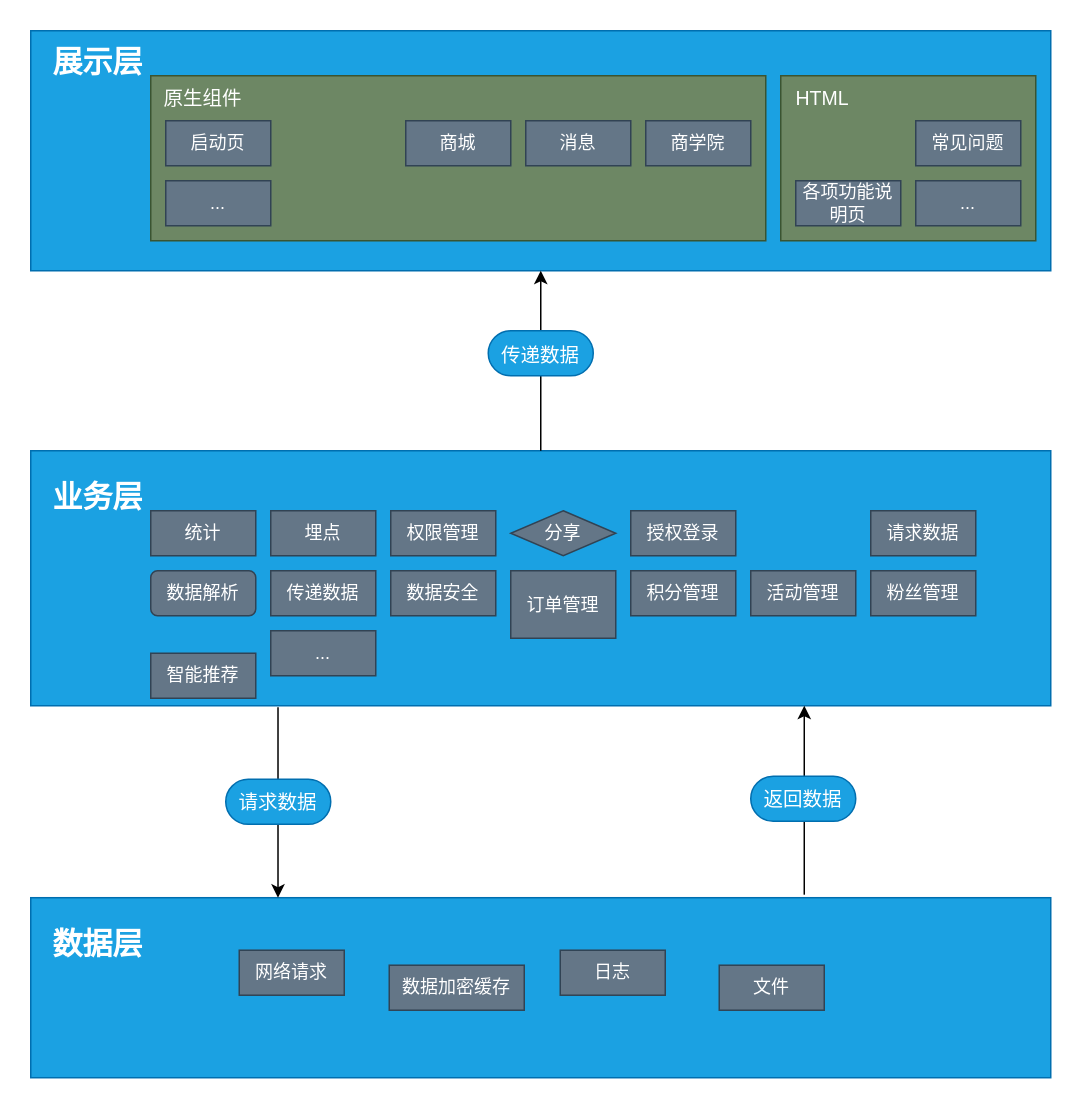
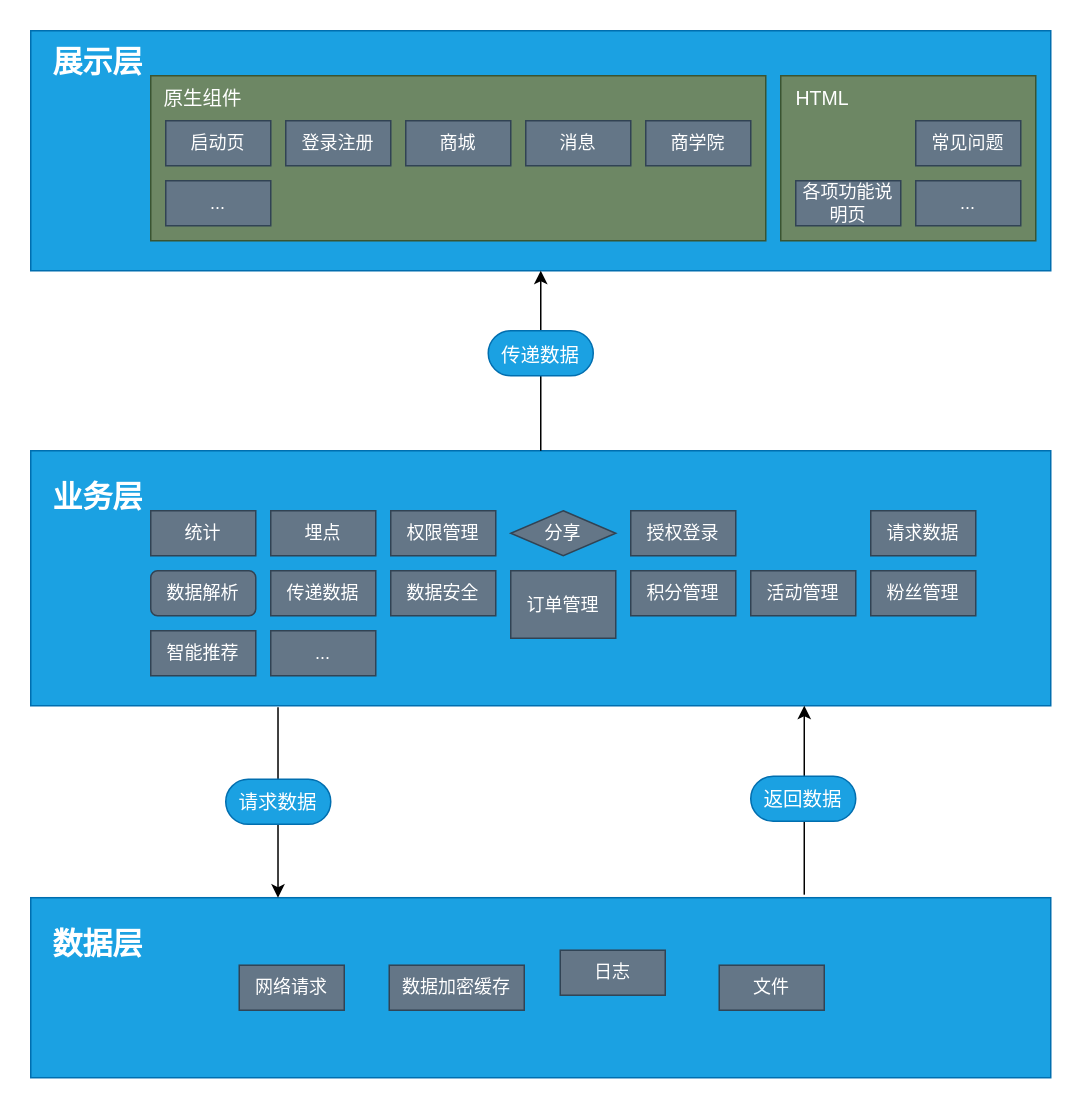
node "登录注册": added
node "智能推荐": moved (203, 676) -> (203, 653)
node "网络请求": moved (292, 973) -> (292, 988)
